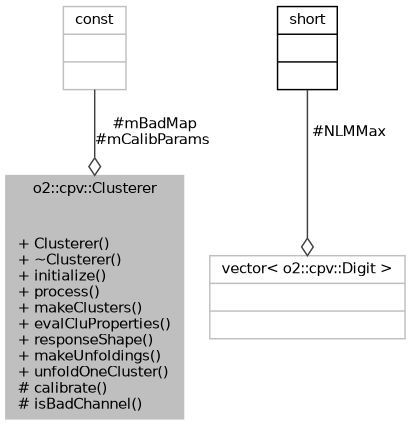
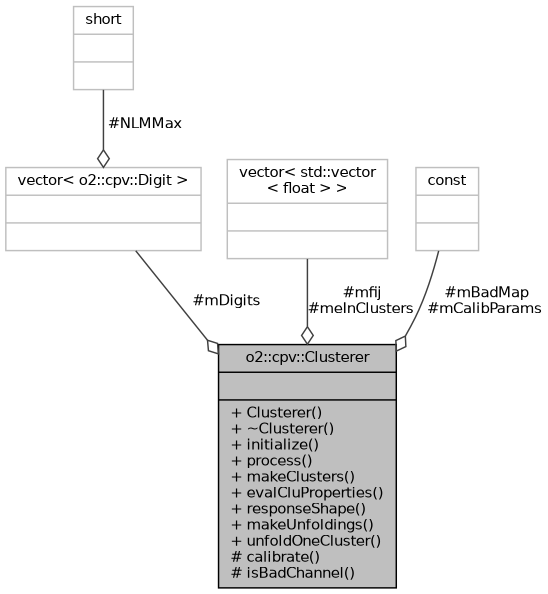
node "short": color black -> grey75
node "vector< std::vector": added
edge "vector< o2::cpv::Digit >" -> "o2::cpv::Clusterer": added, label "#mDigits"
node "o2::cpv::Clusterer": color grey75 -> black
